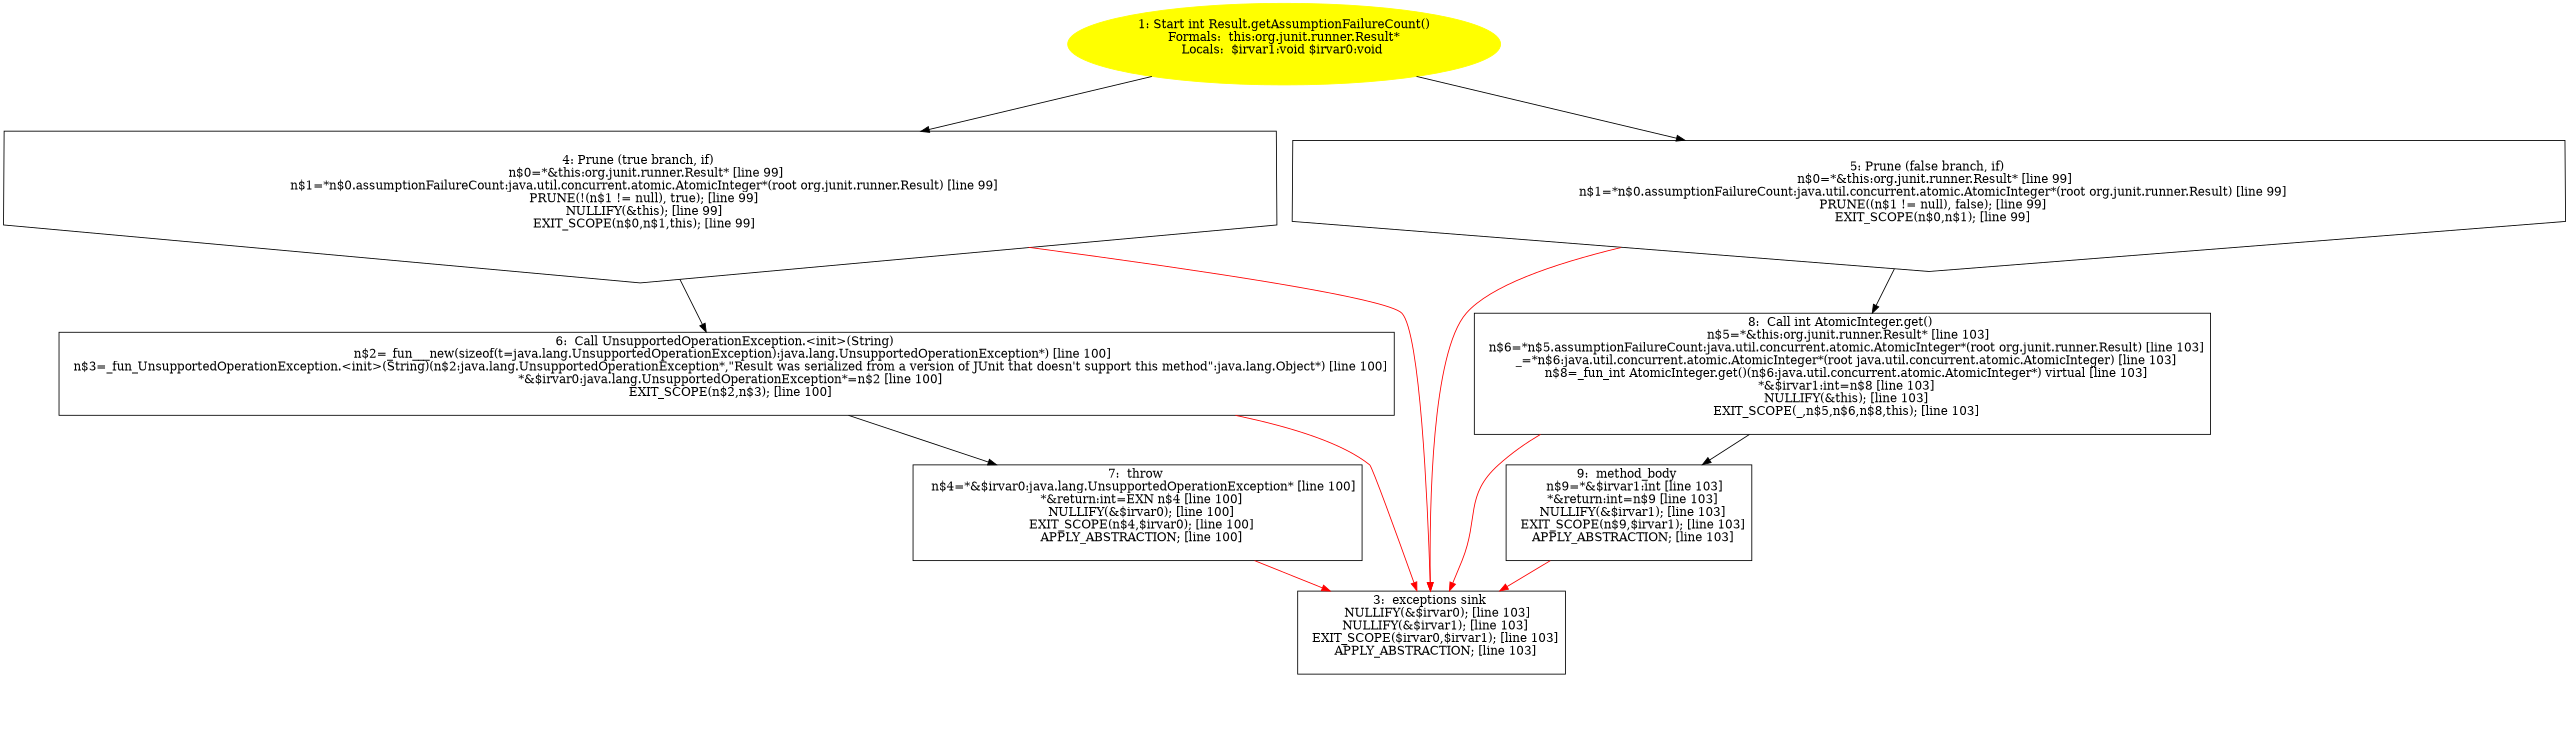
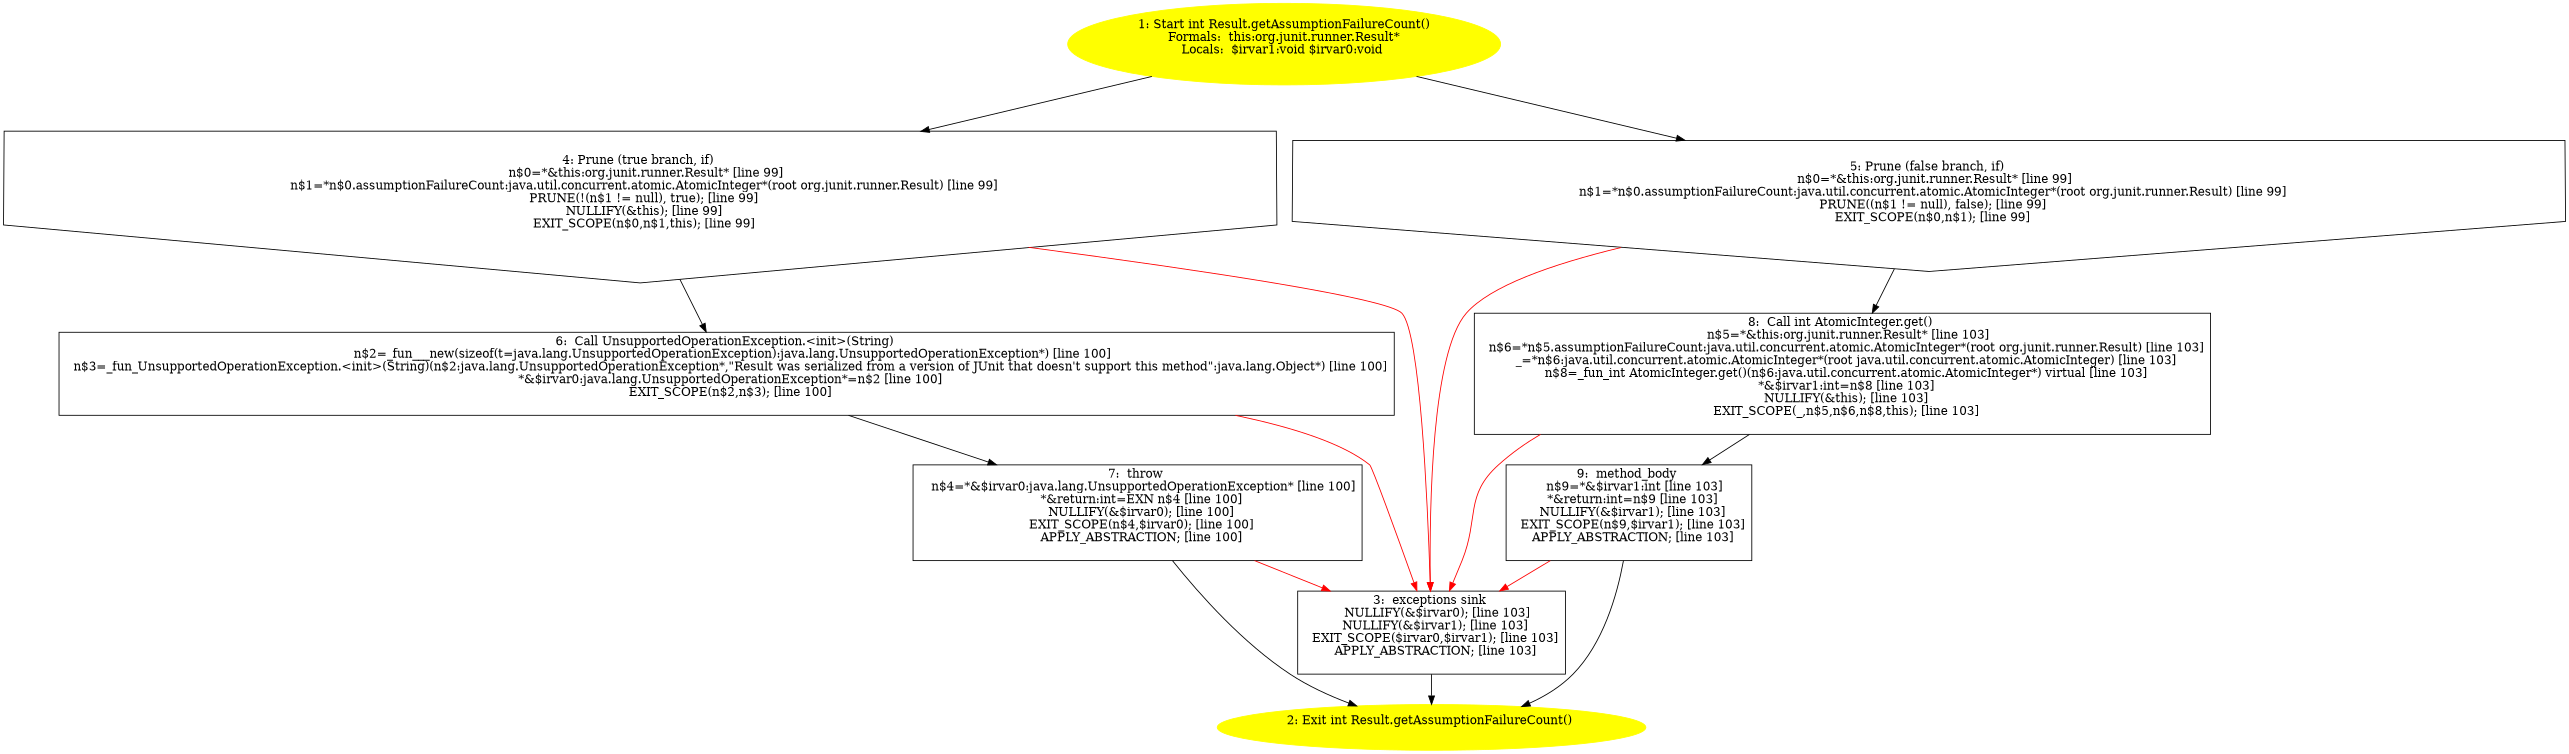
node "2: Exit int Result.getAssumptionFailureCount()": added
